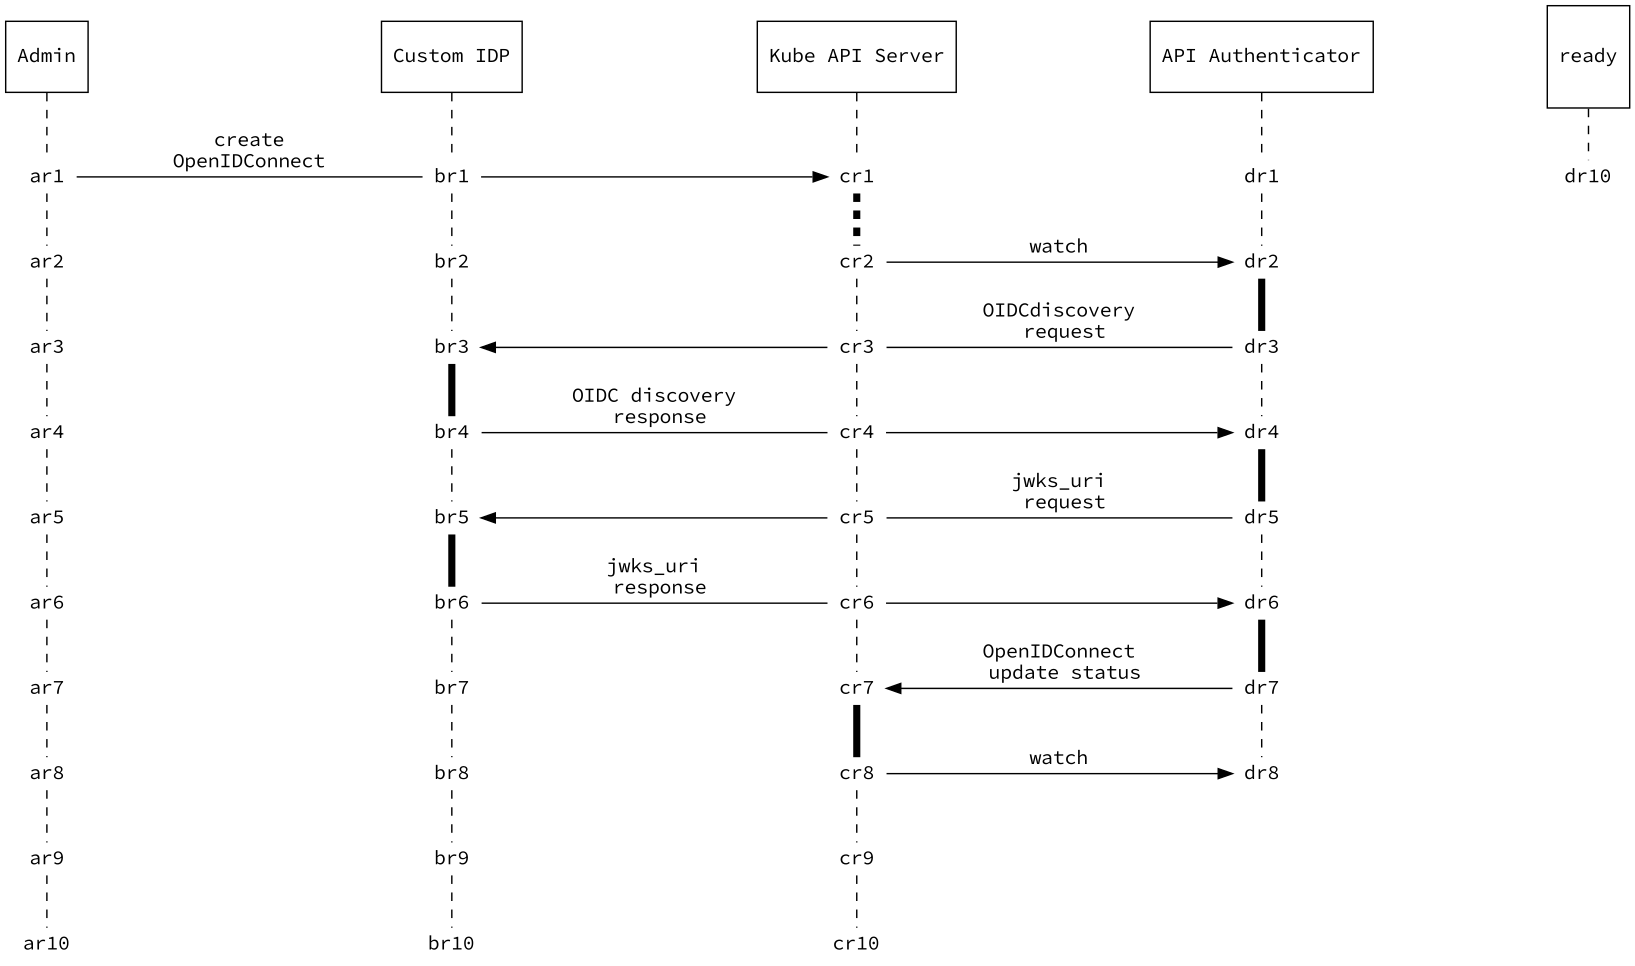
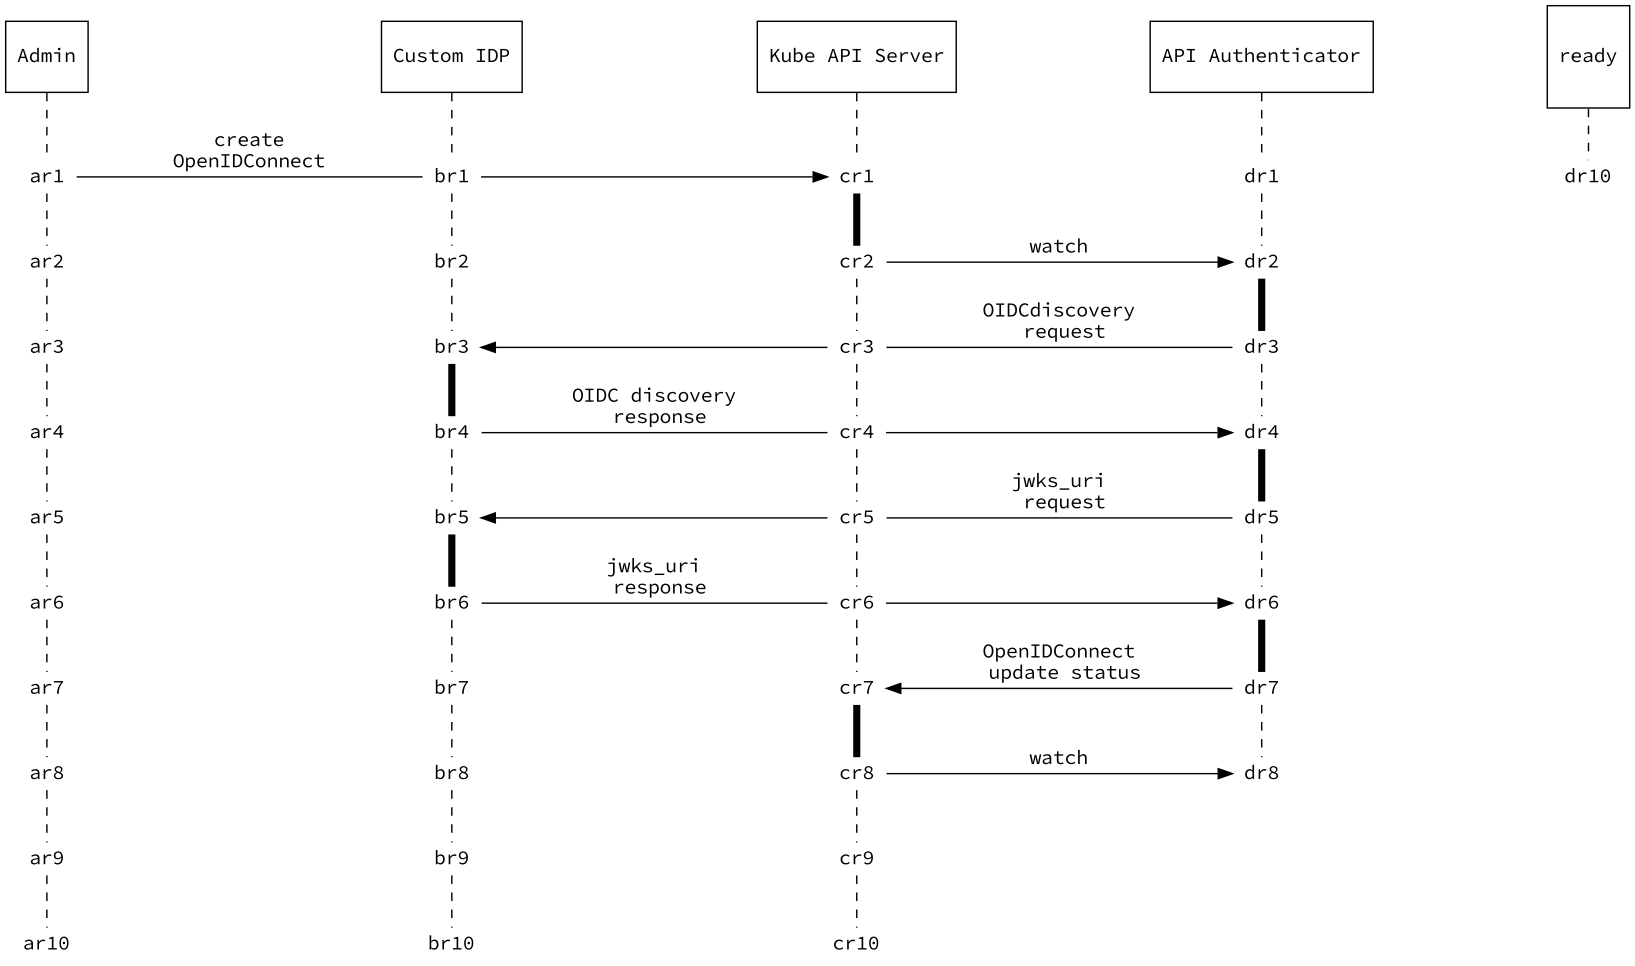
edge "cr1" -- "cr2": style dashed -> solid
